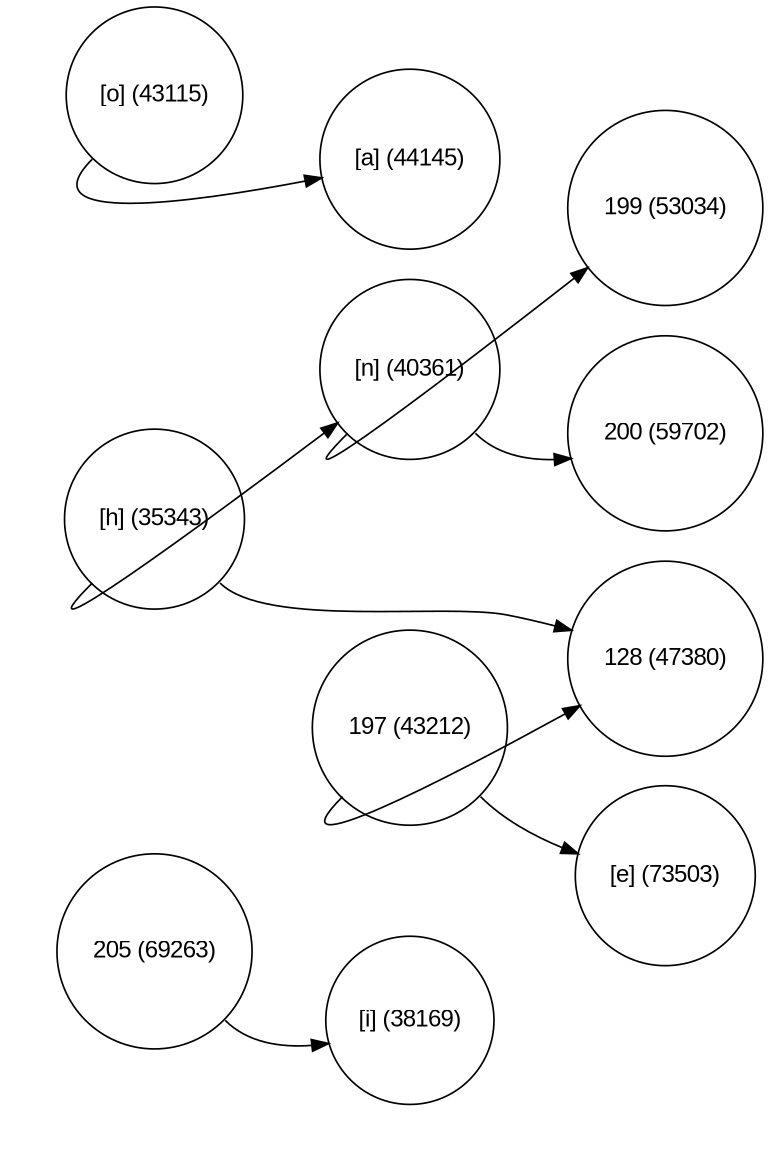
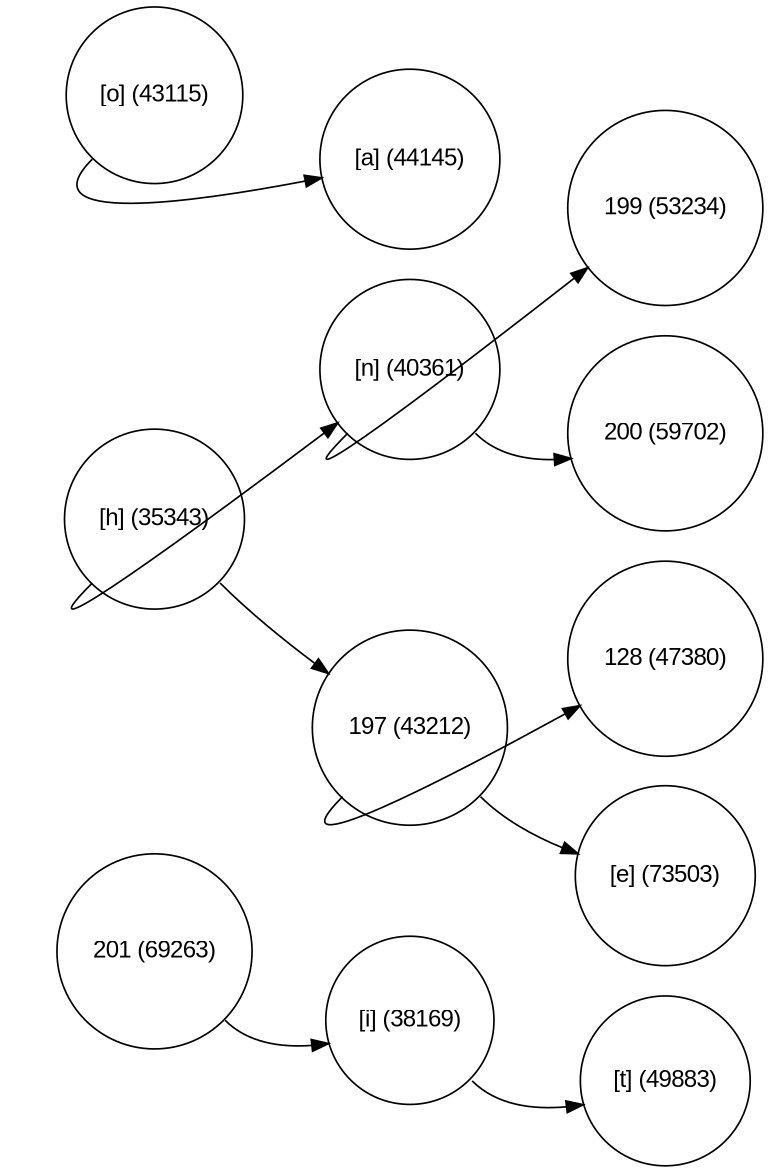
node "199 (53034)": label "199 (53034)" -> "199 (53234)"
edge "[h] (35343)" -> "128 (47380)": now "[h] (35343)" -> "197 (43212)"
node "205 (69263)": label "205 (69263)" -> "201 (69263)"
node "[t] (49883)": added
